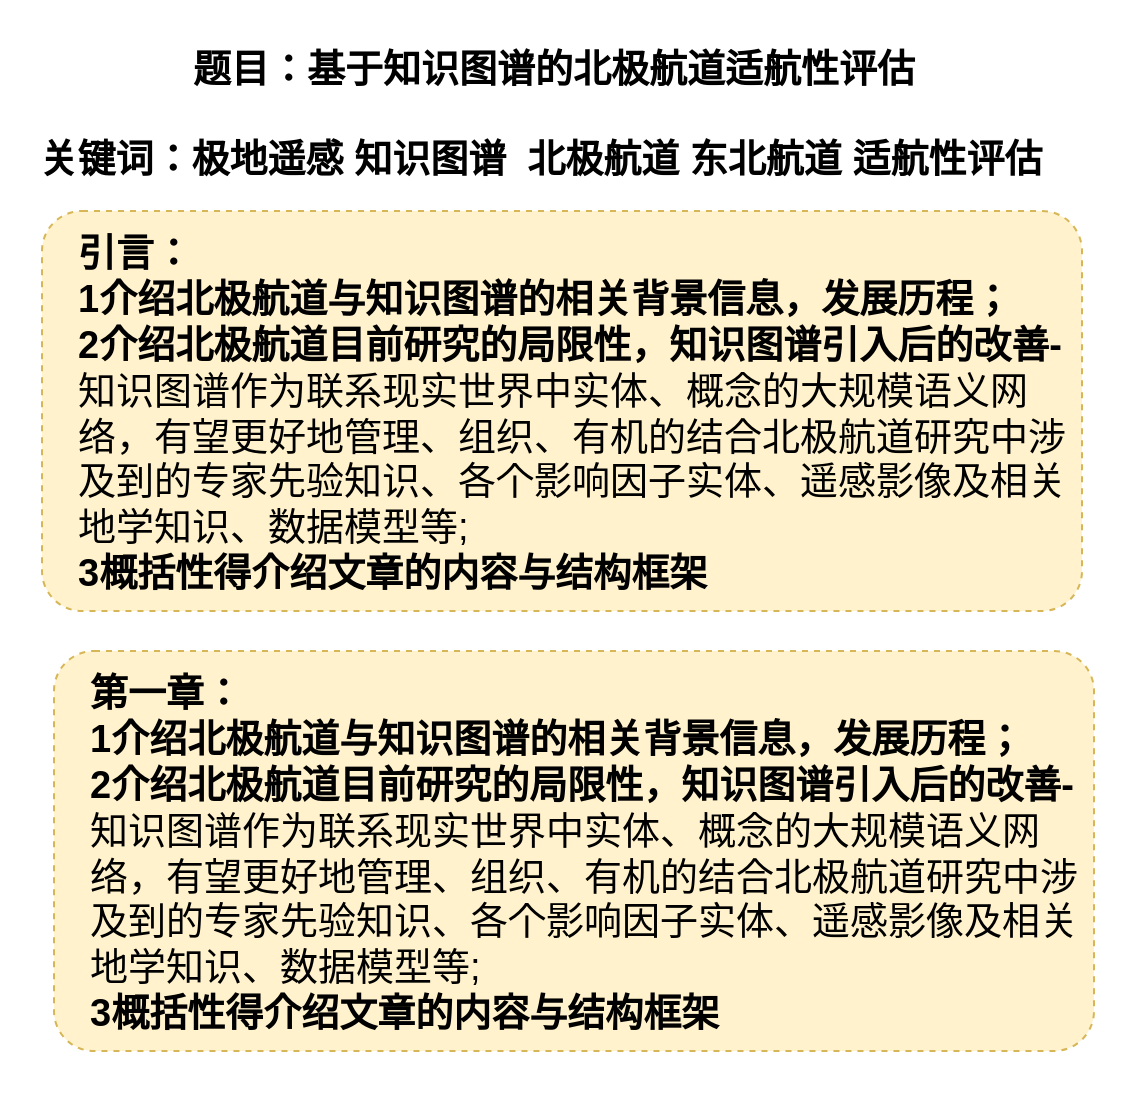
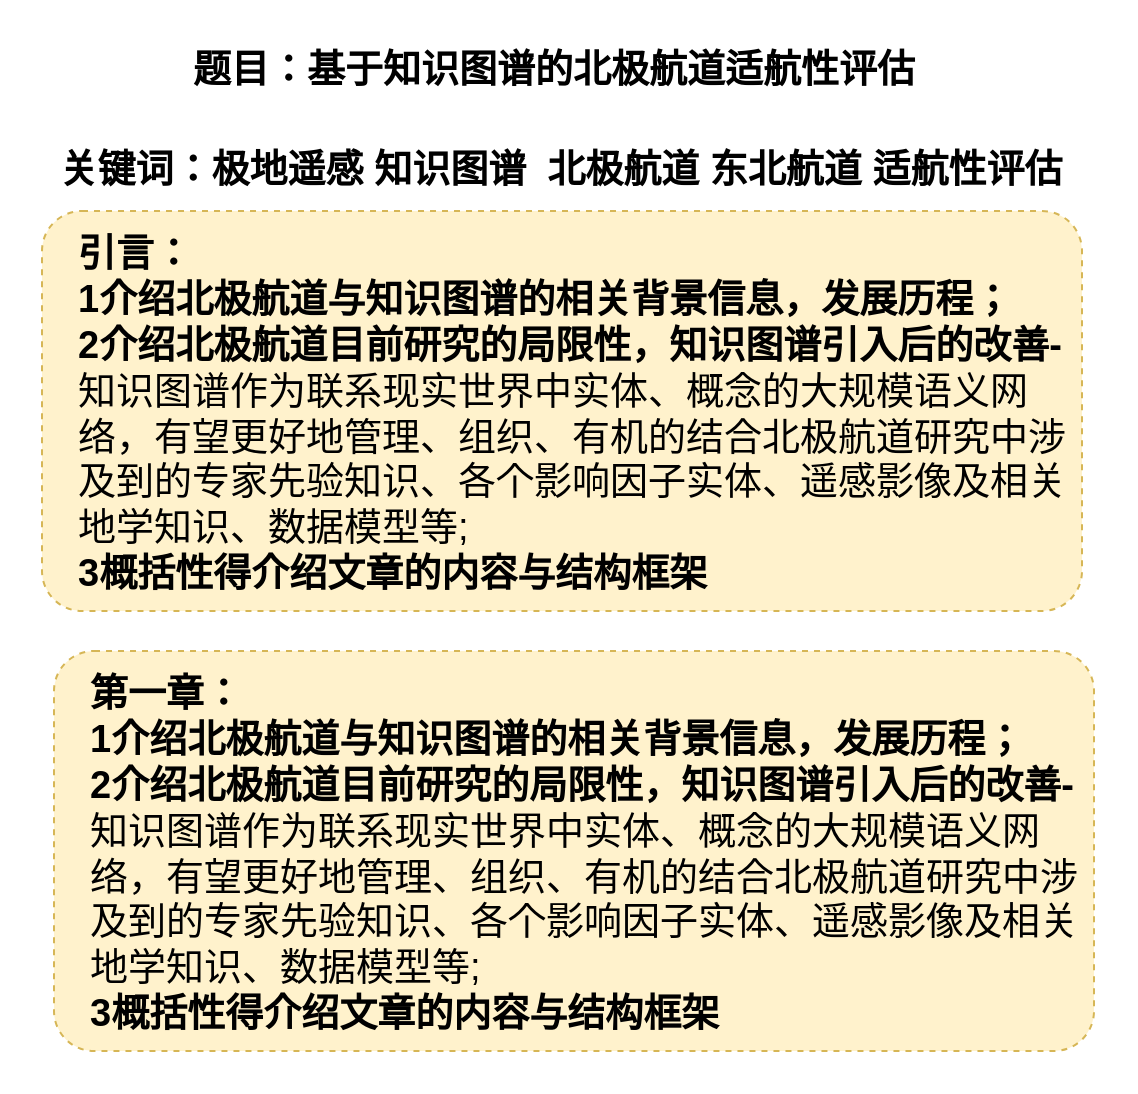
node "关键词：极地遥感 知识图谱 北极航道 东北航道 适航性评估": moved (542, 161) -> (562, 171)
